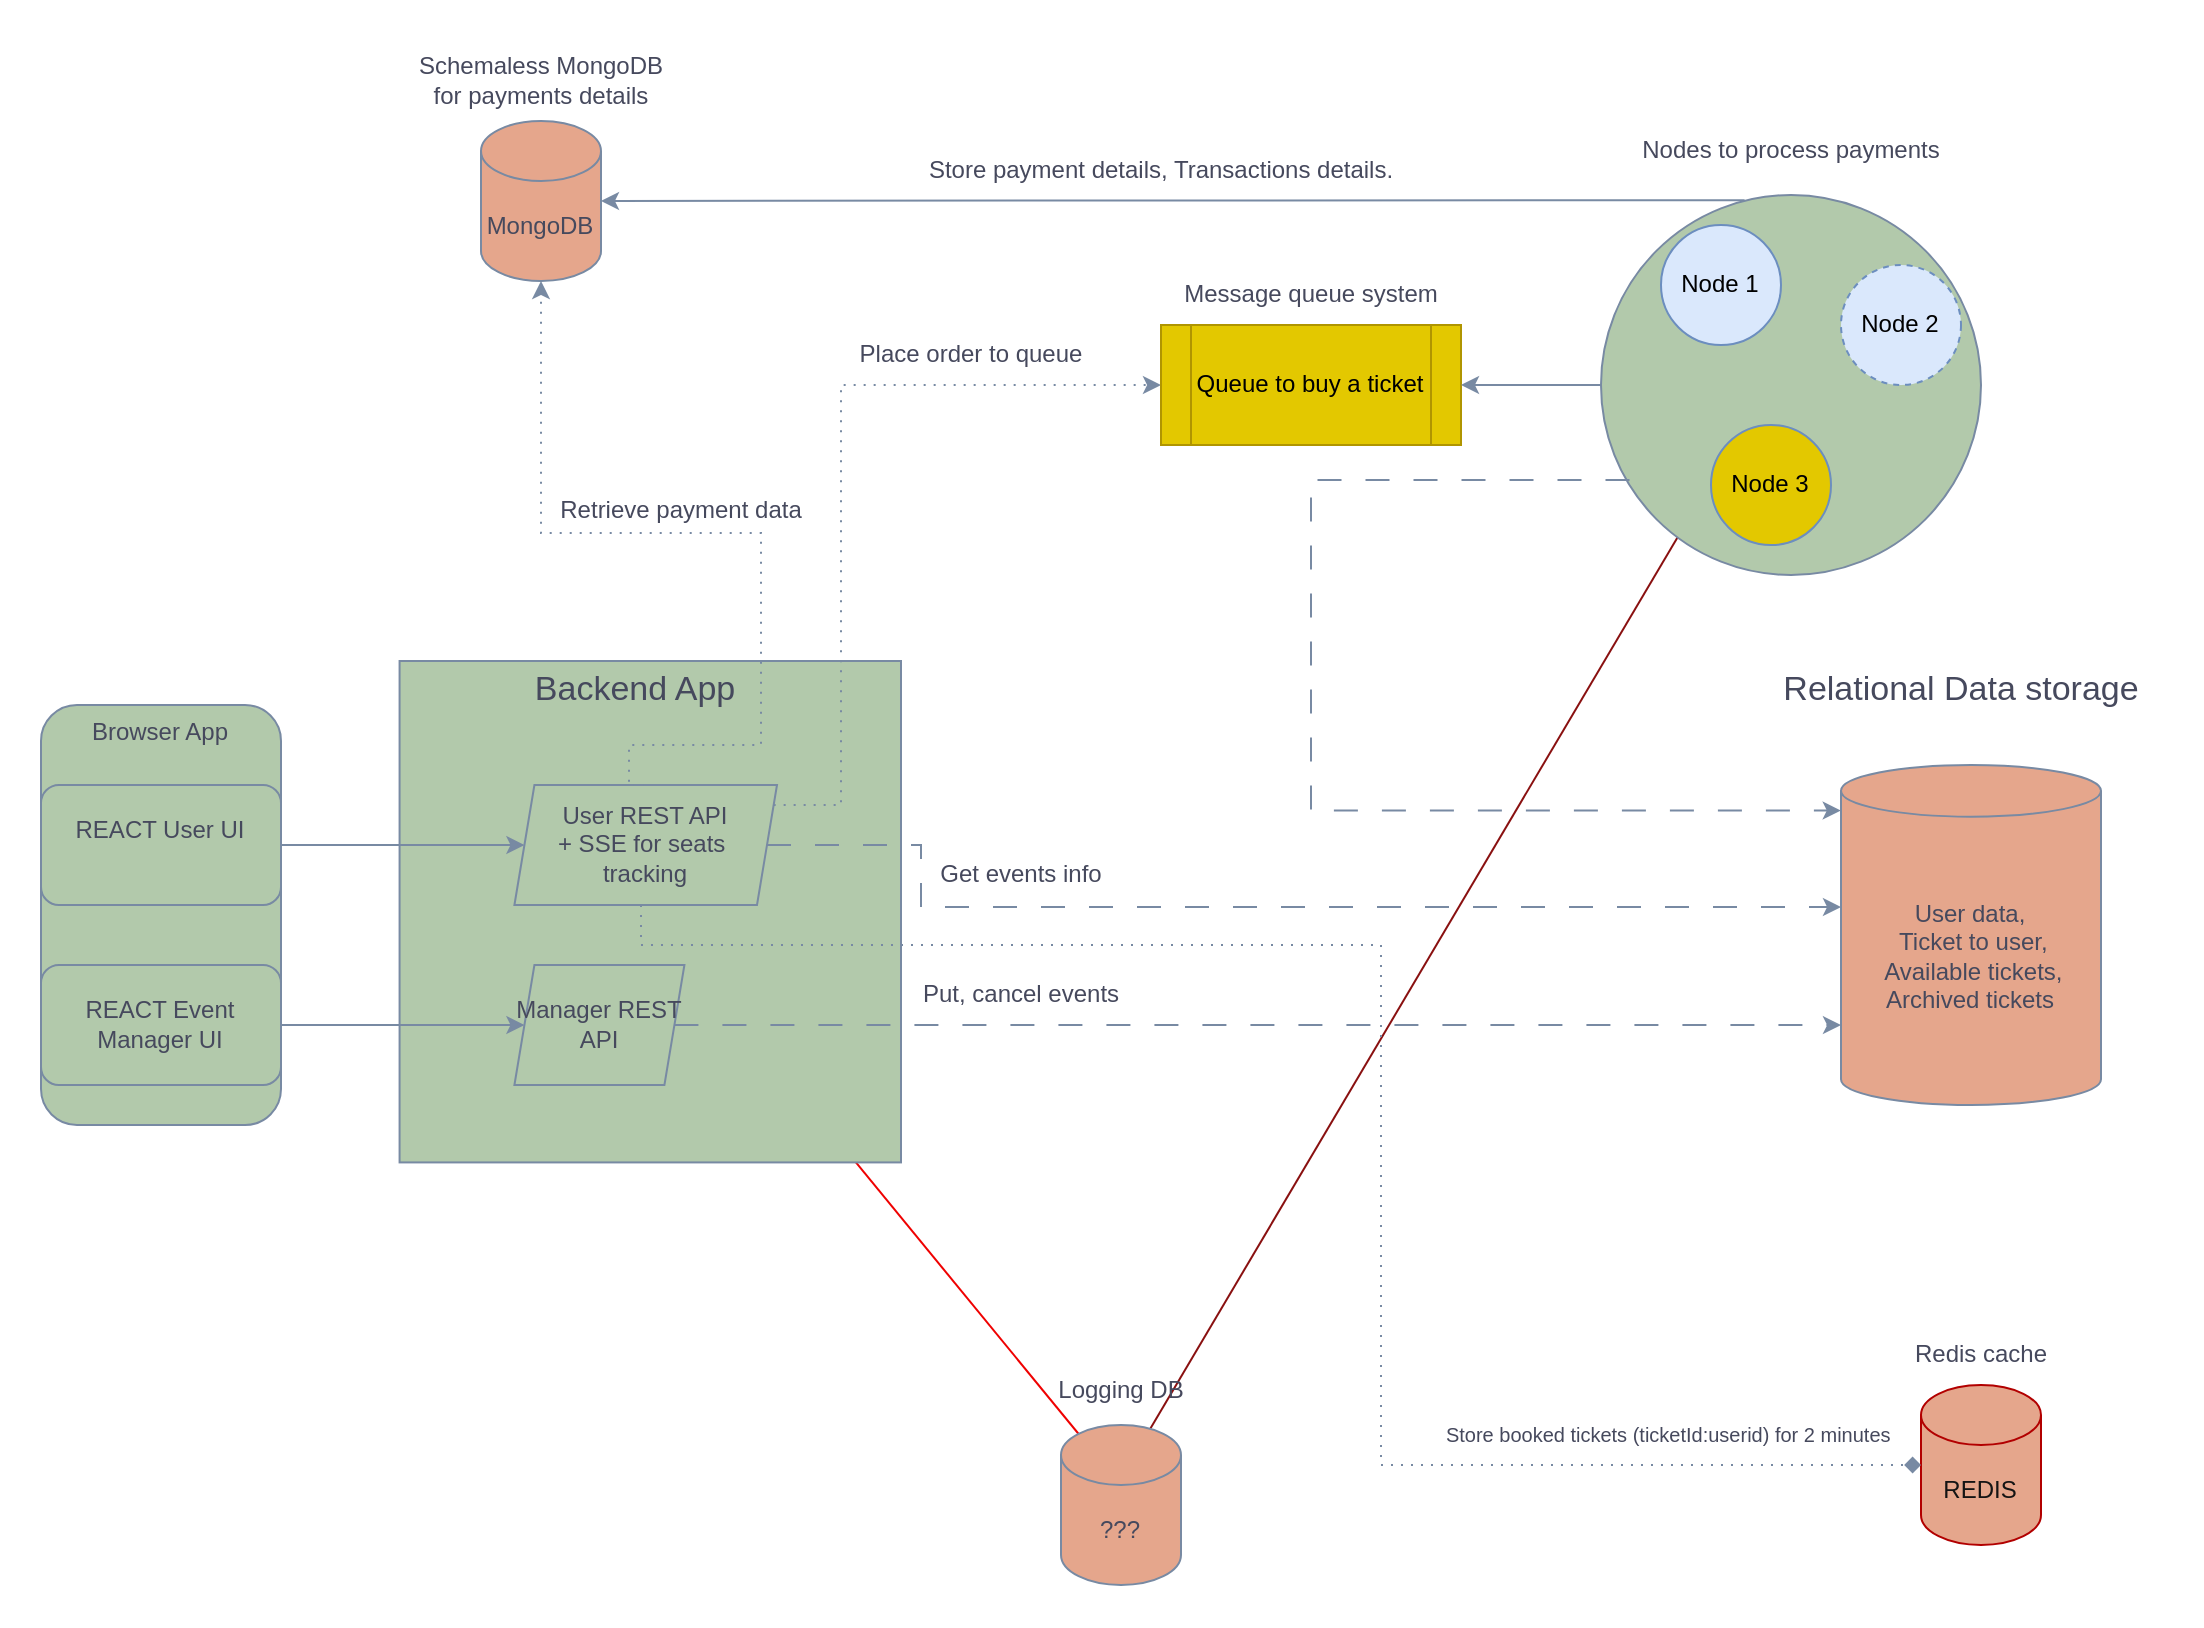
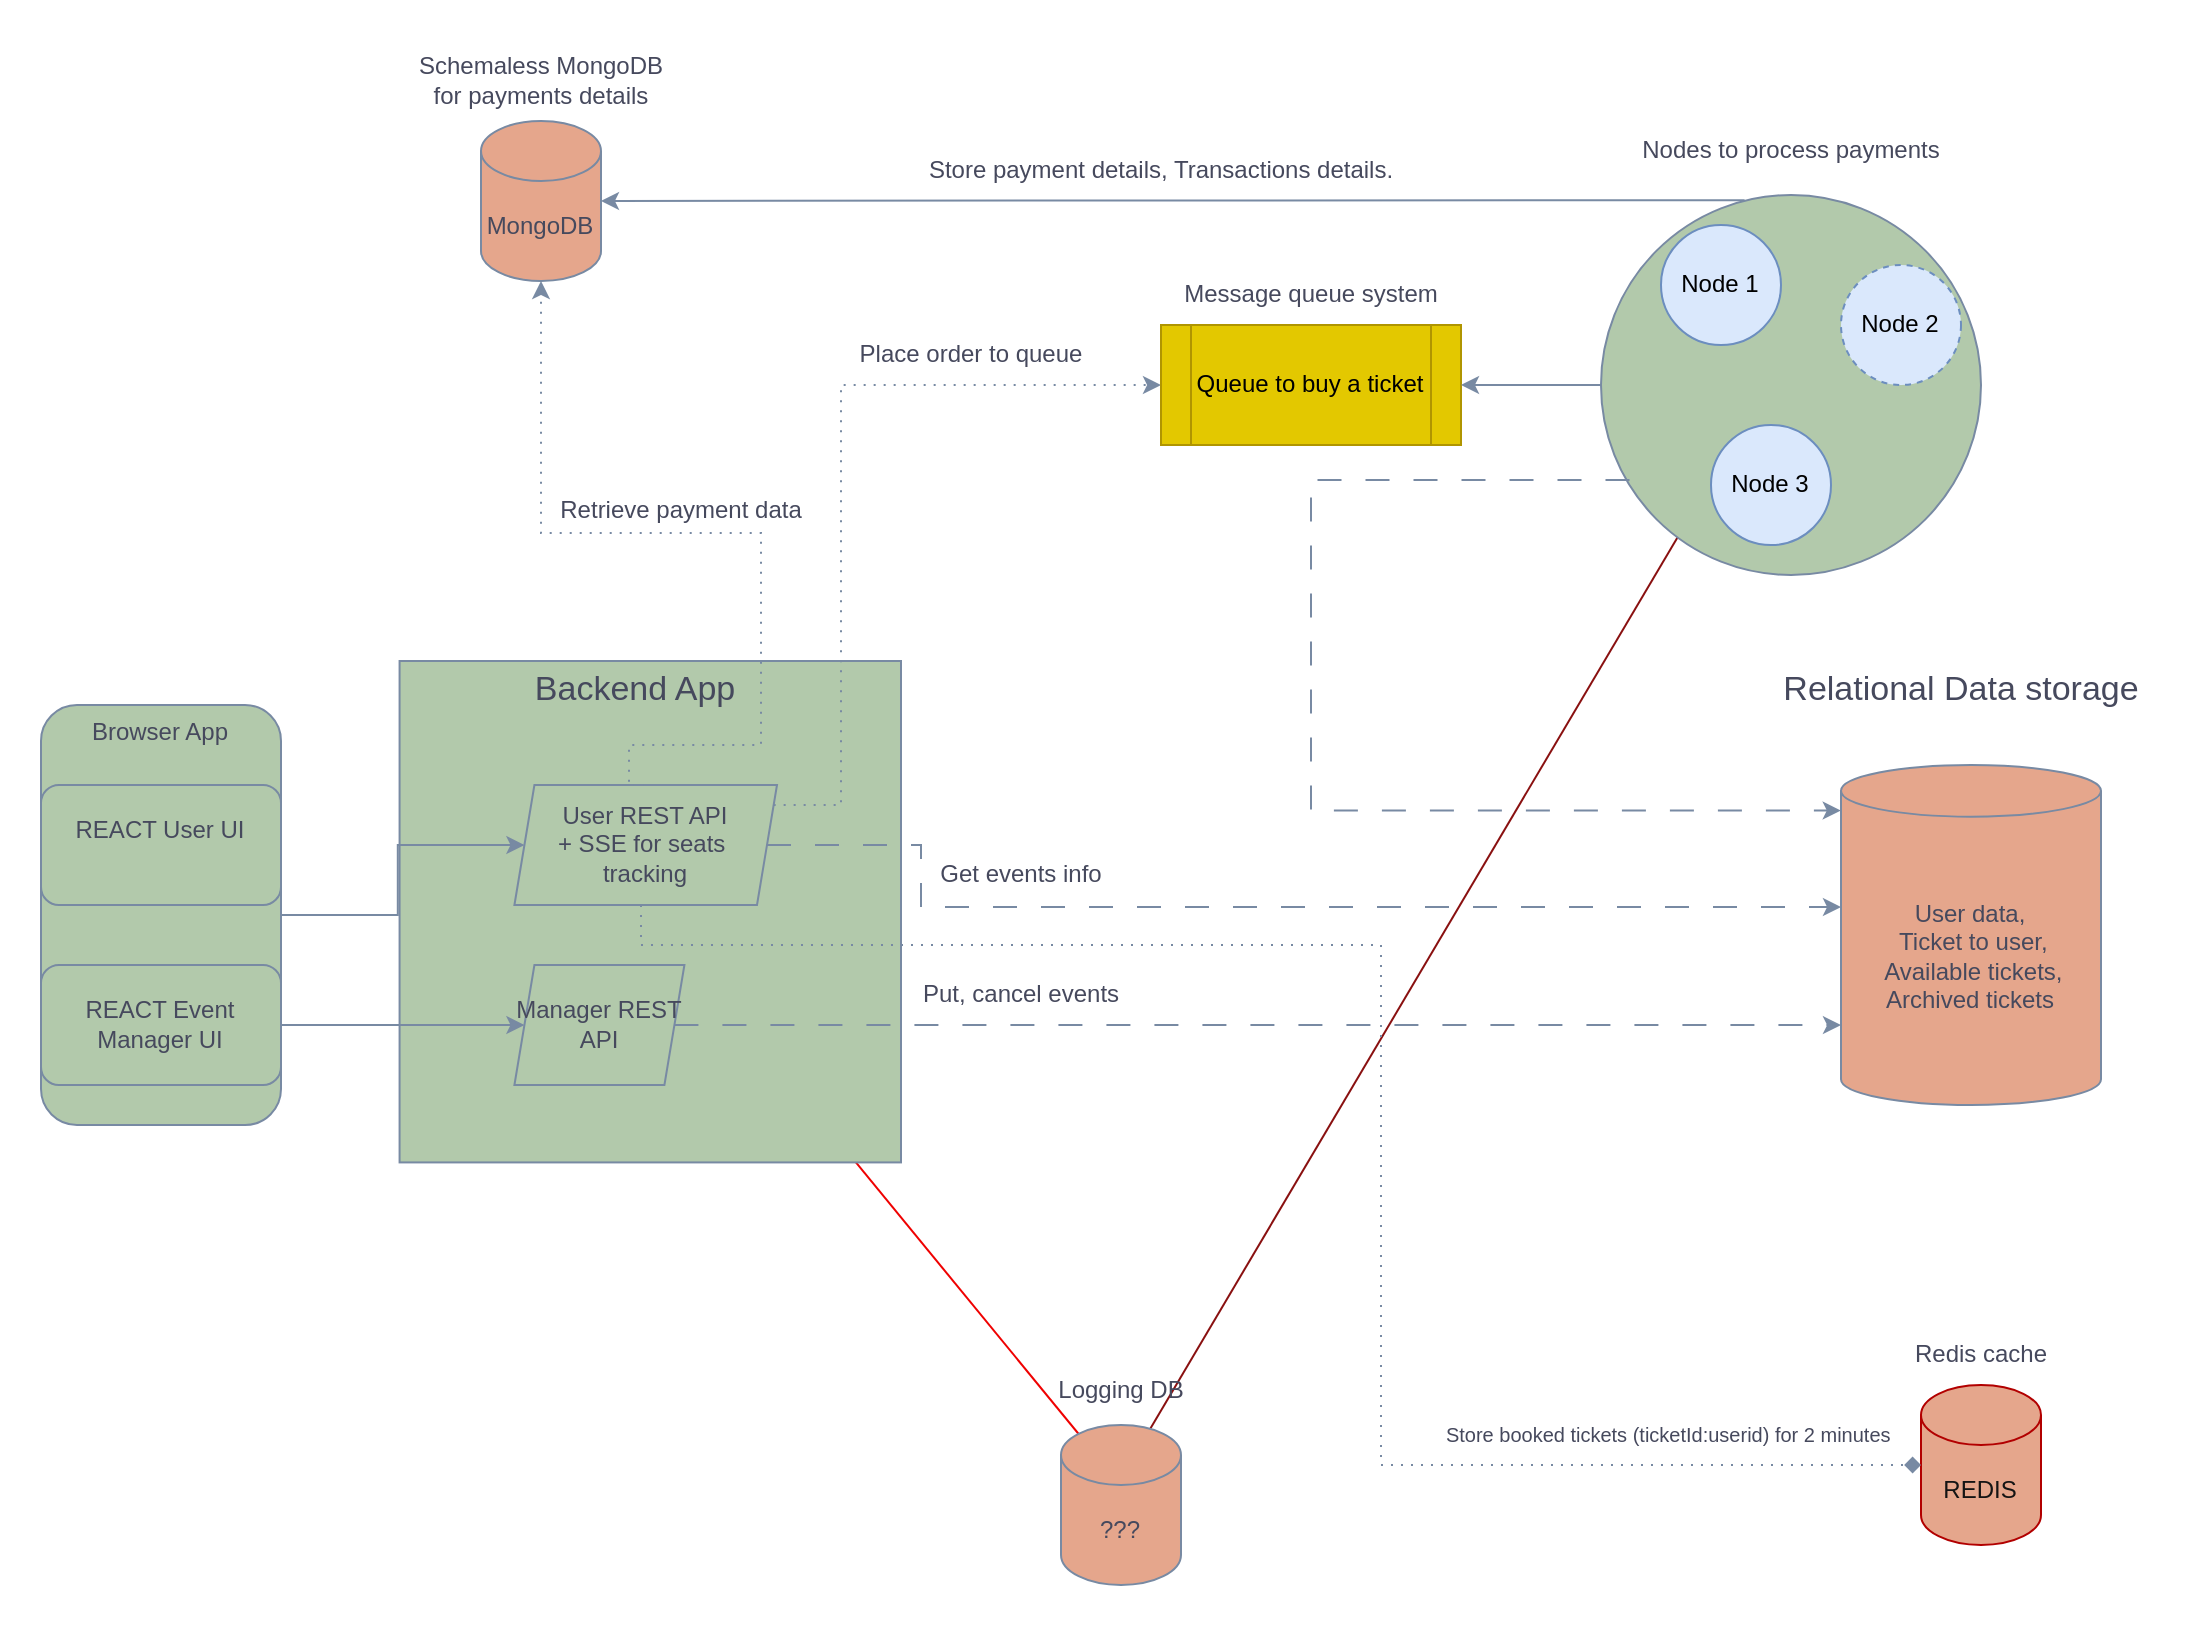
node "Node 3": fillcolor #e3c800 -> #dae8fc
edge "REACT User UI" -> "User REST API + SSE for seats tracking": now "Browser App" -> "User REST API + SSE for seats tracking"
